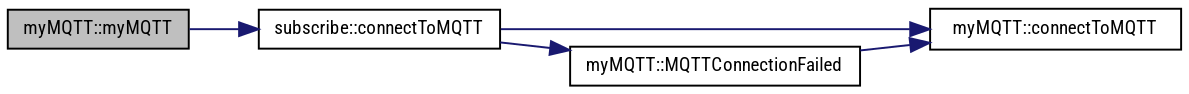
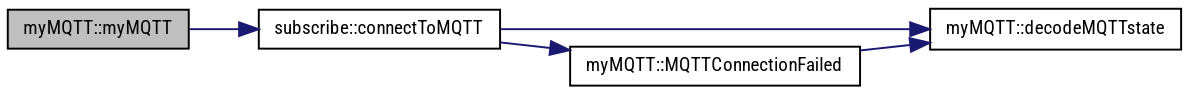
node "myMQTT::connectToMQTT": label "myMQTT::connectToMQTT" -> "myMQTT::decodeMQTTstate"
